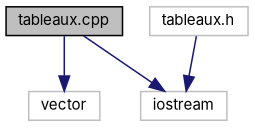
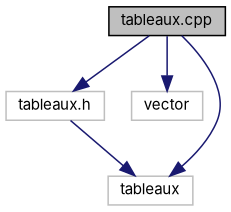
edge "tableaux.cpp" -> "tableaux.h": added
node "iostream": label "iostream" -> "tableaux"
